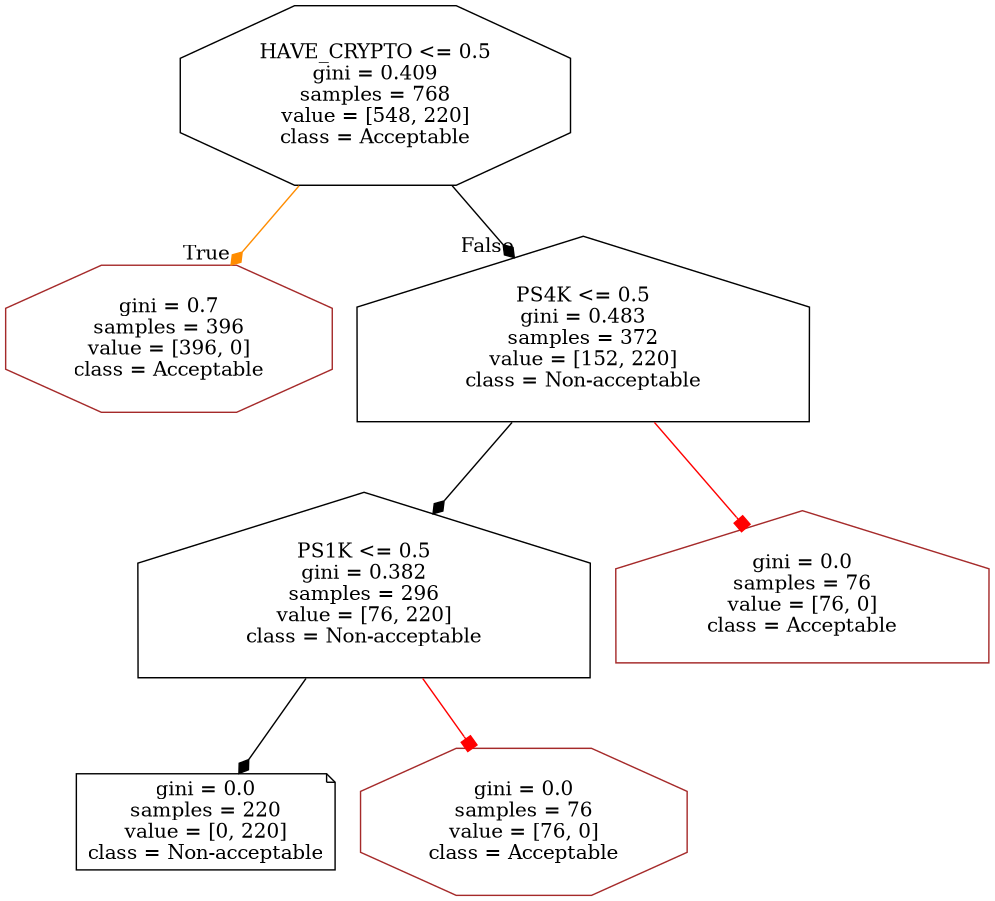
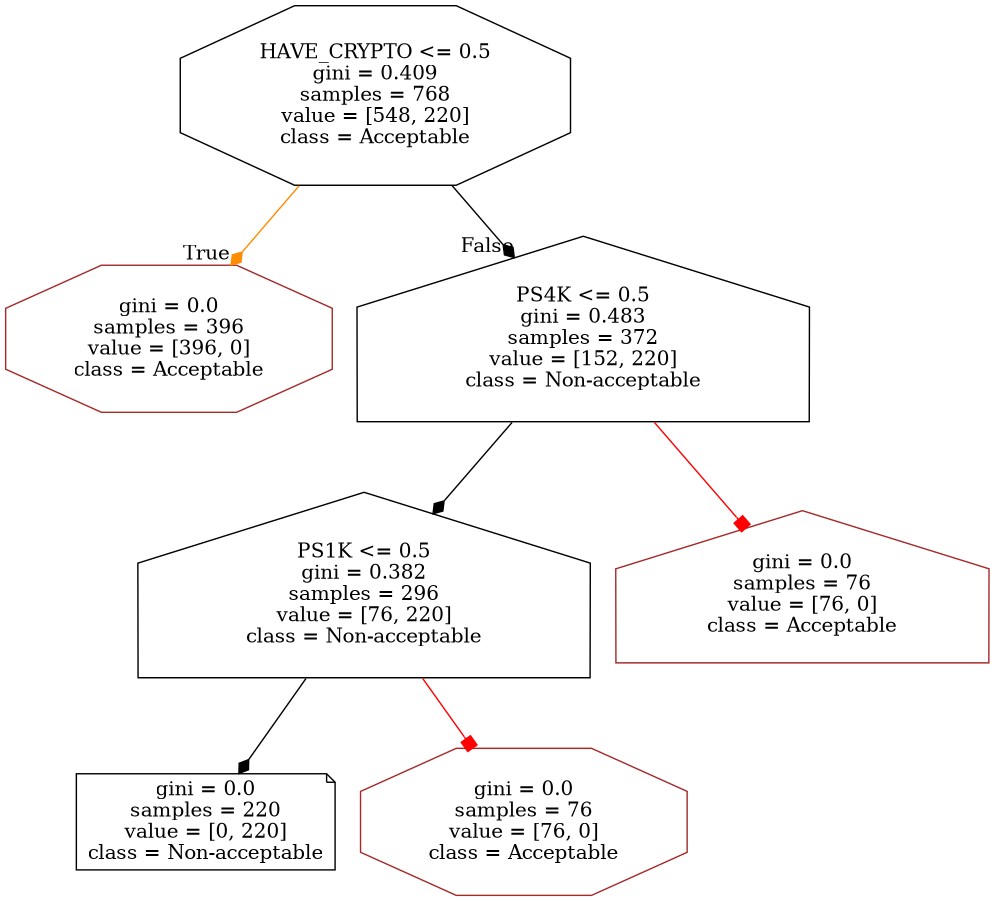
node "gini = 0.7 samples = 396 value = [396, 0] class = Acceptable": label "gini = 0.7 samples = 396 value = [396, 0] class = Acceptable" -> "gini = 0.0 samples = 396 value = [396, 0] class = Acceptable"
